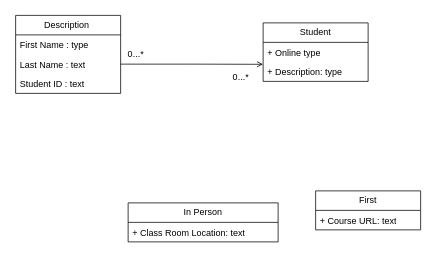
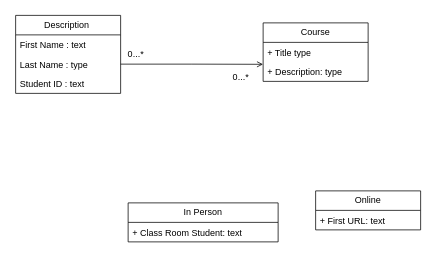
node "Student": label "Student" -> "Course"
node "First Name : type": label "First Name : type" -> "First Name : text"
node "+ Online type": label "+ Online type" -> "+ Title type"
node "Last Name : text": label "Last Name : text" -> "Last Name : type"
node "First": label "First" -> "Online"
node "+ Course URL: text": label "+ Course URL: text" -> "+ First URL: text"
node "+ Class Room Location: text": label "+ Class Room Location: text" -> "+ Class Room Student: text"
